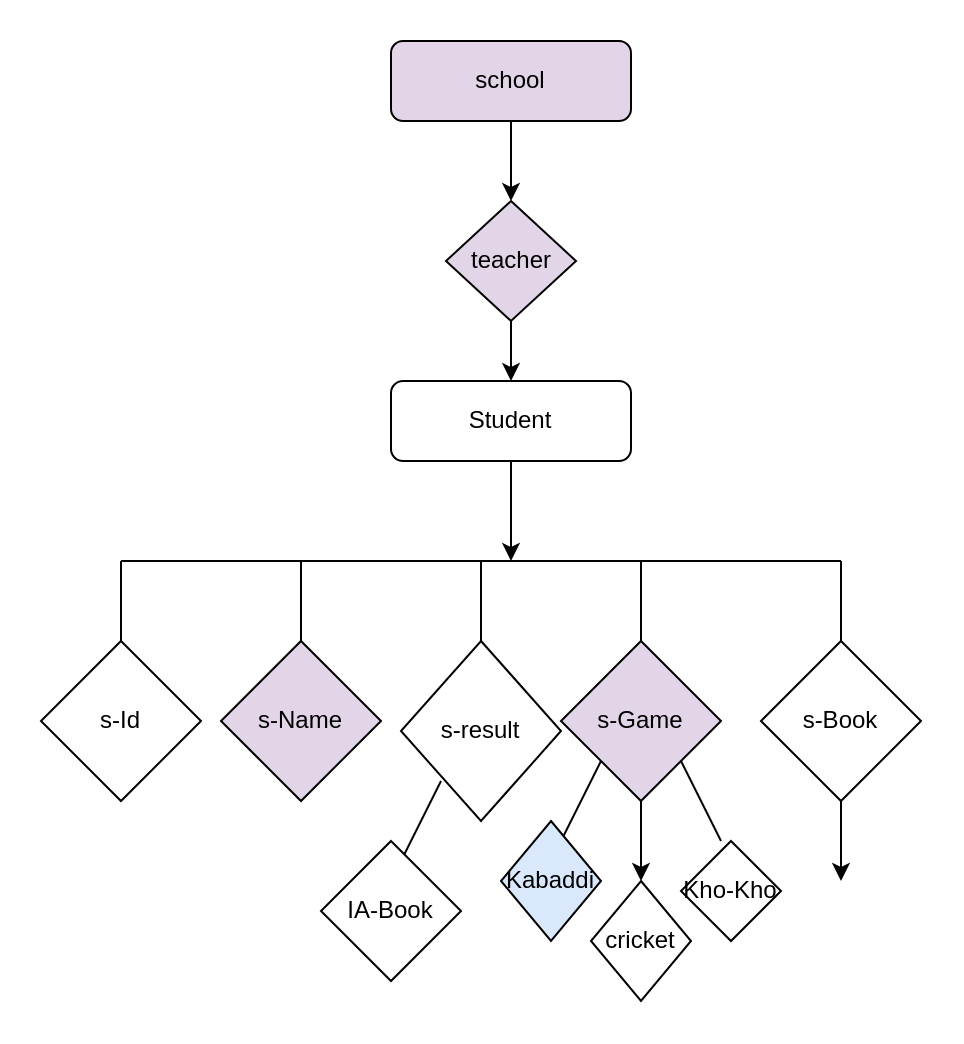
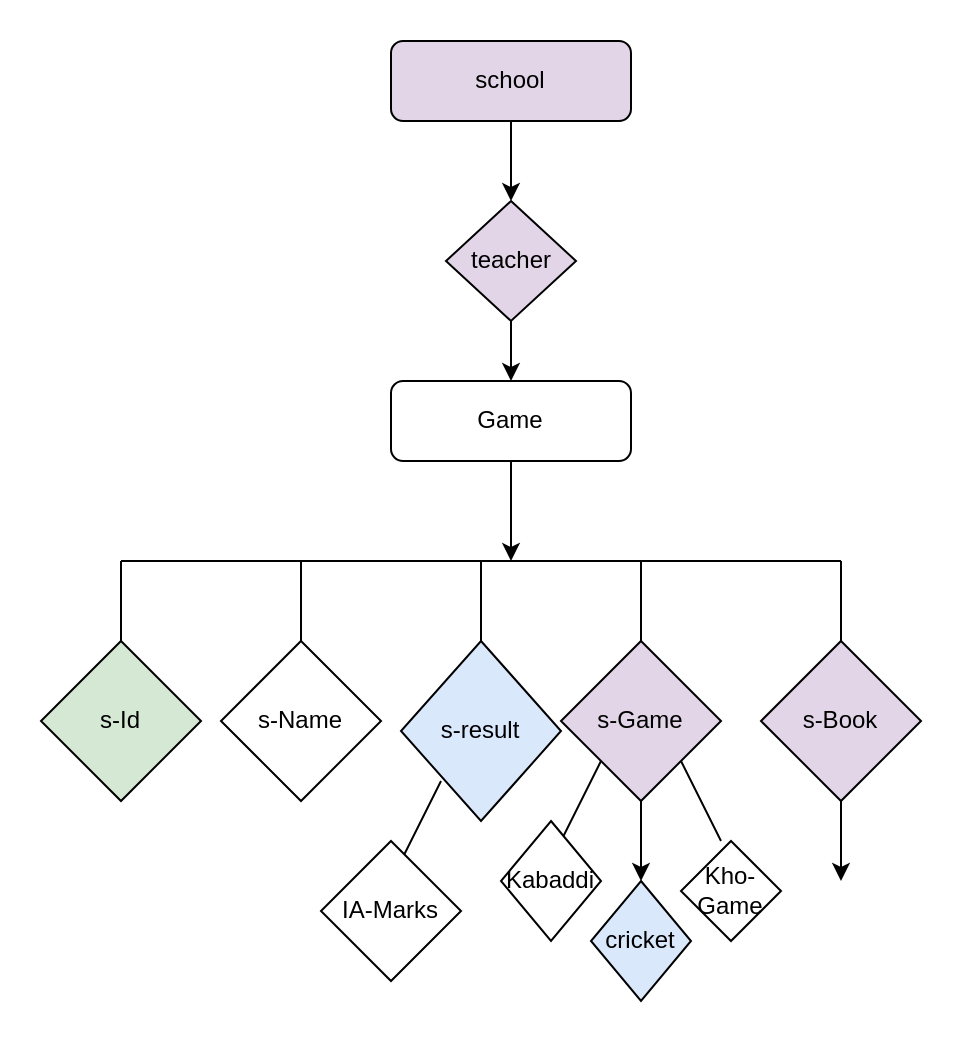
node "Student": label "Student" -> "Game"
node "s-Id": fillcolor #ffffff -> #d5e8d4
node "s-Name": fillcolor #e1d5e7 -> #ffffff
node "s-Book": fillcolor #ffffff -> #e1d5e7
node "s-result": fillcolor #ffffff -> #dae8fc
node "Kabaddi": fillcolor #dae8fc -> #ffffff
node "Kho-Kho": label "Kho-Kho" -> "Kho-Game"
node "IA-Book": label "IA-Book" -> "IA-Marks"
node "cricket": fillcolor #ffffff -> #dae8fc
